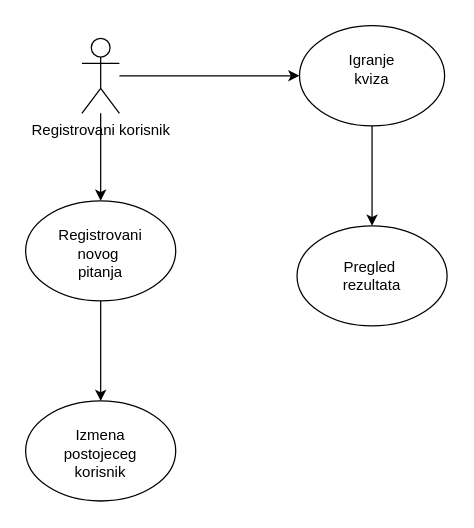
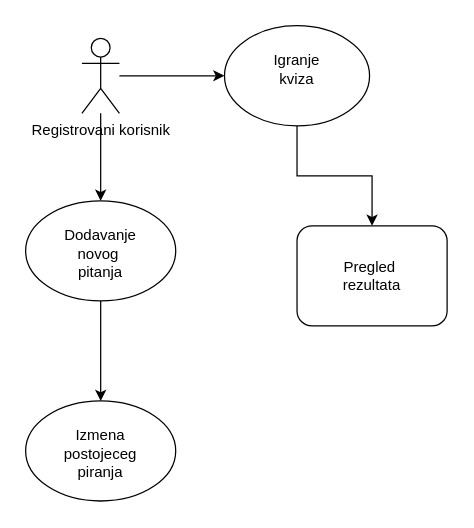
node "Igranje kviza": moved (372, 76) -> (297, 76)
node "Registrovani novog pitanja": label "Registrovani novog pitanja" -> "Dodavanje novog pitanja"
node "Pregled rezultata": shape ellipse -> rounded rectangle
node "Izmena postojeceg korisnik": label "Izmena postojeceg korisnik" -> "Izmena postojeceg piranja"
